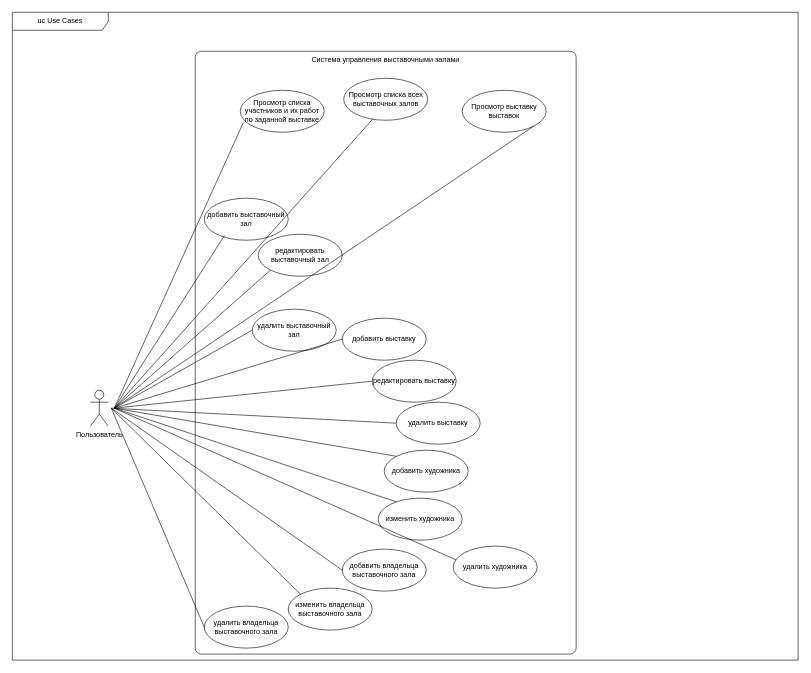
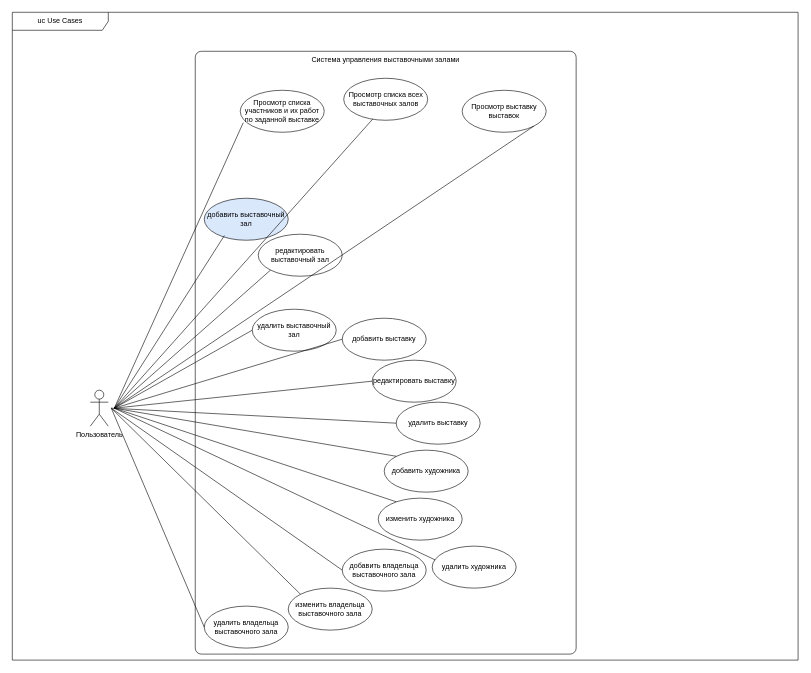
node "добавить выставочный зал": fillcolor #ffffff -> #dae8fc
node "удалить художника": moved (495, 567) -> (474, 567)
